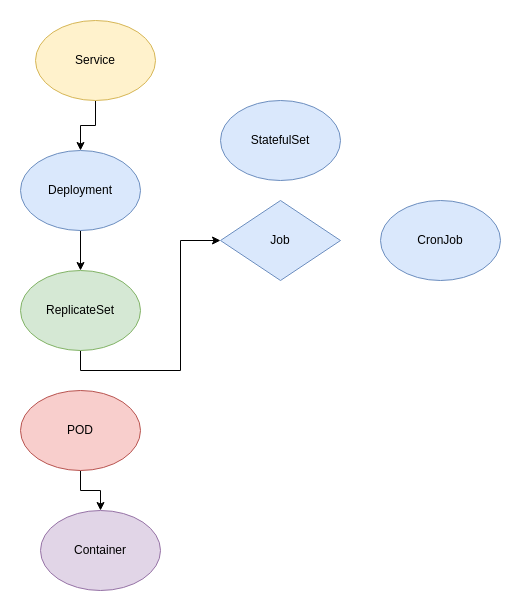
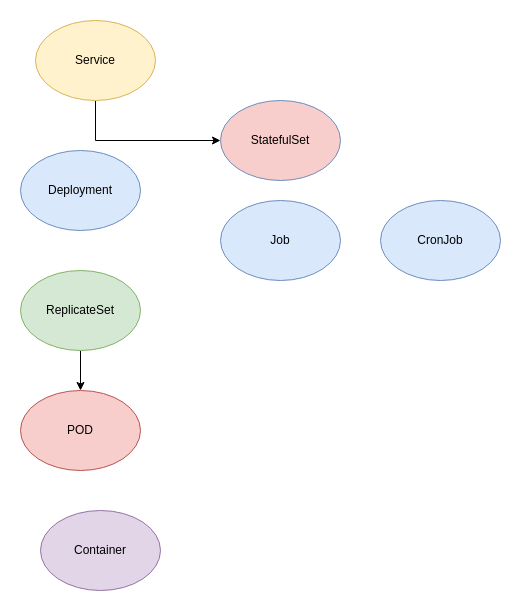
edge "Service" -> "Deployment": now "Service" -> "StatefulSet"
node "StatefulSet": fillcolor #dae8fc -> #f8cecc
node "Job": shape diamond -> ellipse
edge "Deployment" -> "ReplicateSet": removed
edge "ReplicateSet" -> "Job": now "ReplicateSet" -> "POD"
edge "POD" -> "Container": removed
